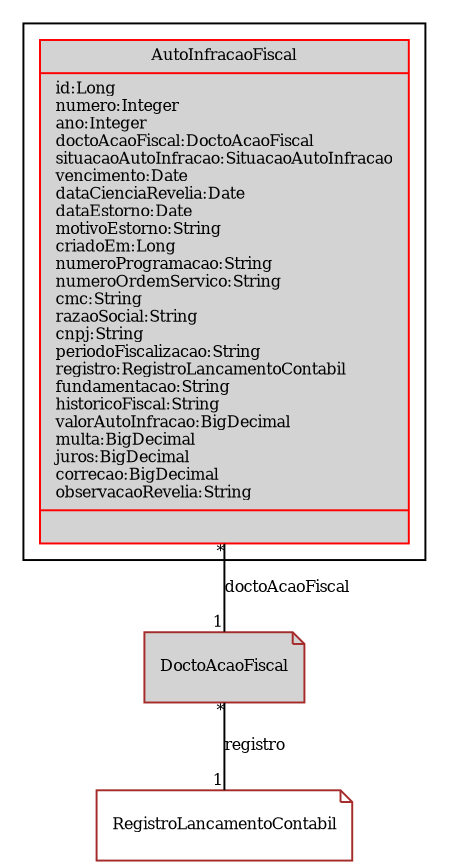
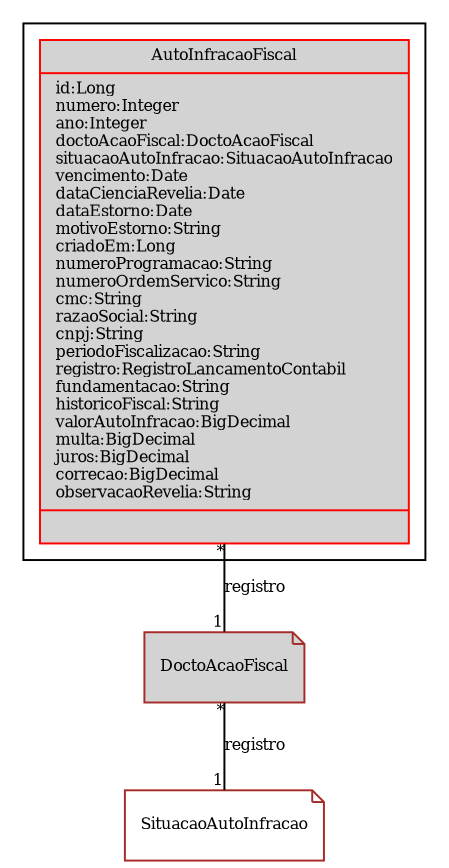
edge "AutoInfracaoFiscal" -- "DoctoAcaoFiscal": label "doctoAcaoFiscal" -> "registro"
node "RegistroLancamentoContabil": label "RegistroLancamentoContabil" -> "SituacaoAutoInfracao"
